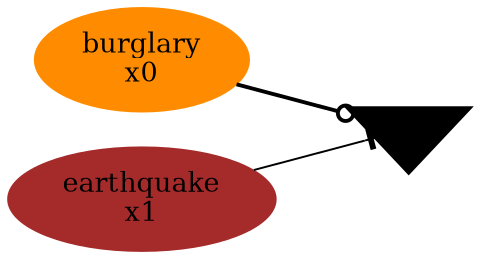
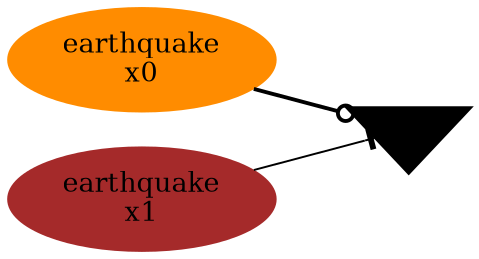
node "burglary x0": label "burglary x0" -> "earthquake x0"
